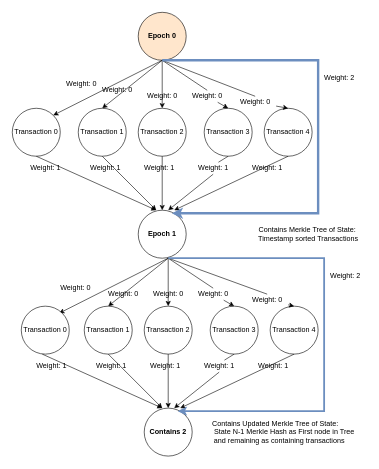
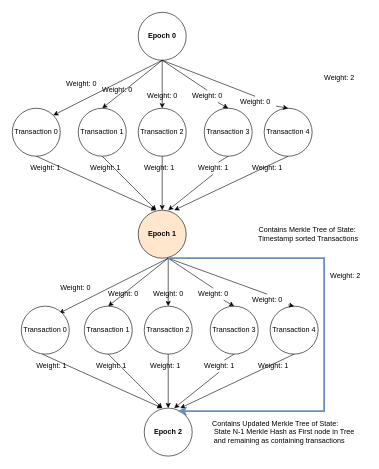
node "Epoch 0": fillcolor #ffe6cc -> #ffffff
edge "Epoch 0" -> "Epoch 1": removed
node "Epoch 1": fillcolor #ffffff -> #ffe6cc
node "Contains 2": label "Contains 2" -> "Epoch 2"
